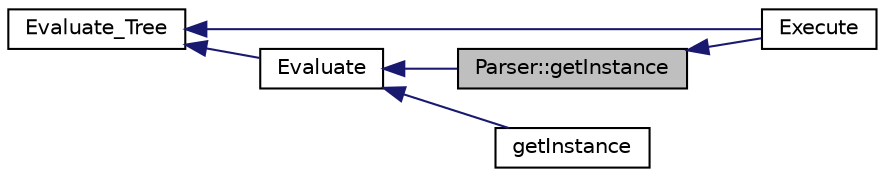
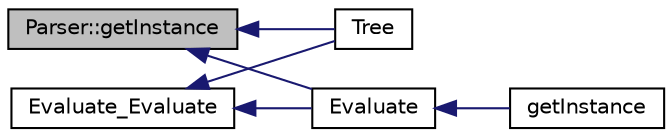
node "Evaluate_Tree": label "Evaluate_Tree" -> "Evaluate_Evaluate"
node "Execute": label "Execute" -> "Tree"
edge "Parser::getInstance" -> "Evaluate": reversed
